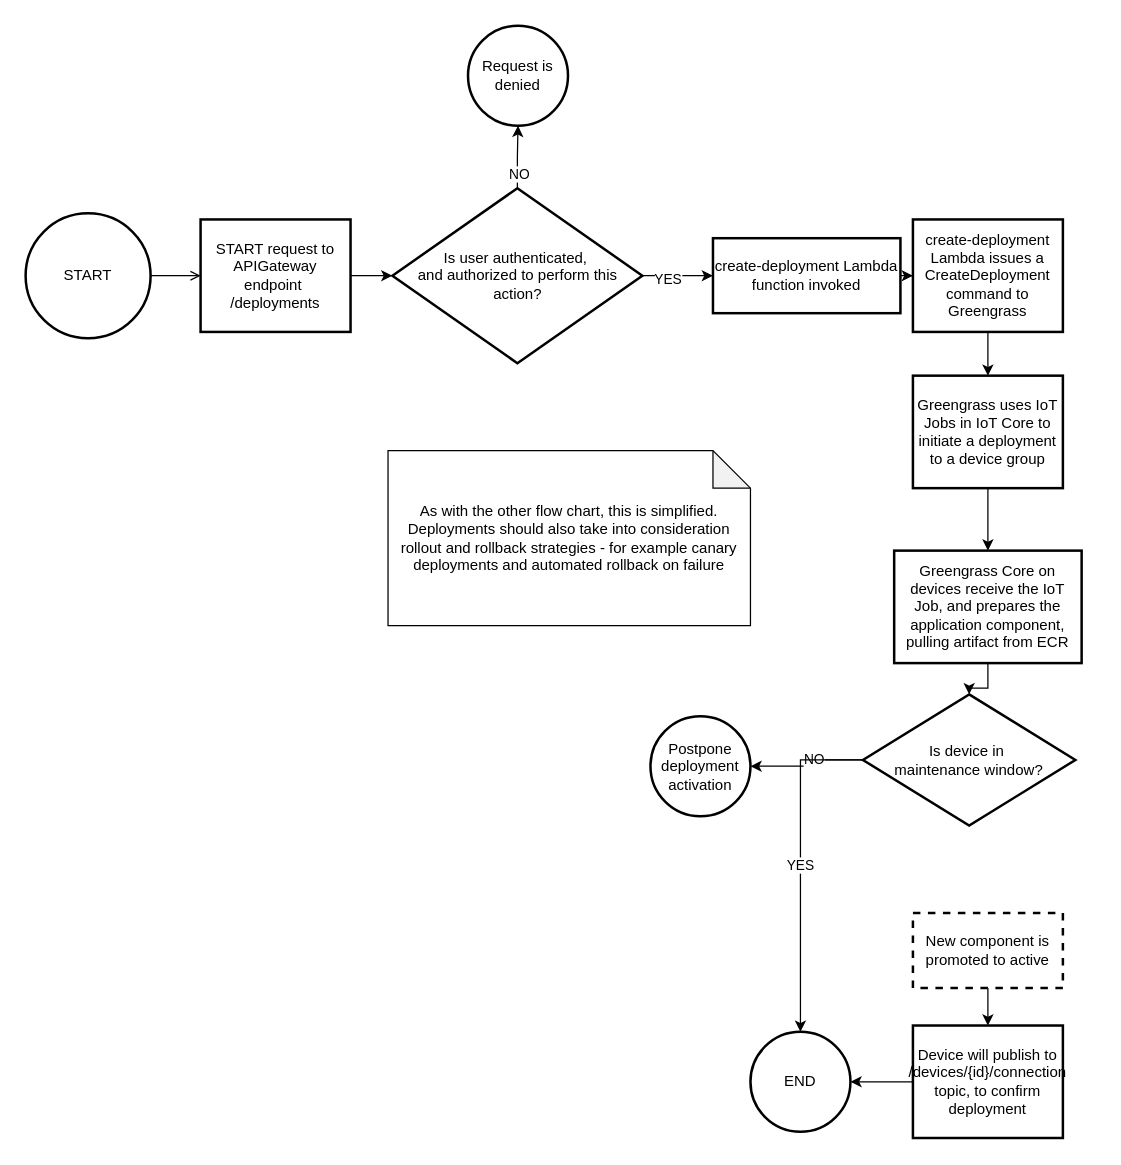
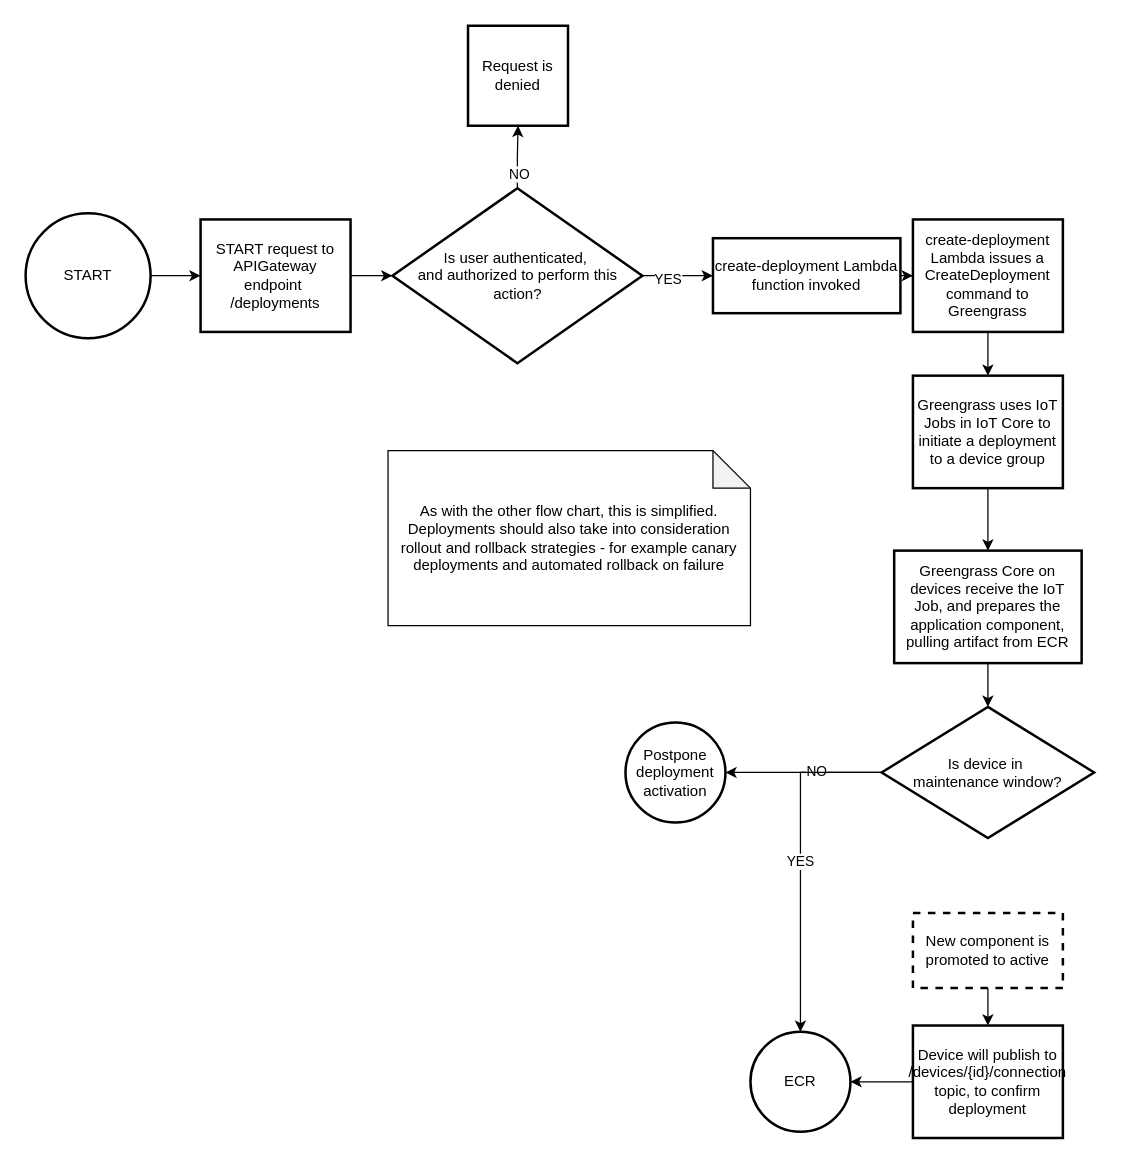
node "Request is denied": shape ellipse -> rectangle
edge "START" -> "START request to APIGateway endpoint /deployments": arrowhead open -> classic
node "Is device in maintenance window?": moved (969, 760) -> (988, 773)
node "Postpone deployment activation": moved (701, 766) -> (676, 773)
node "END": label "END" -> "ECR"
